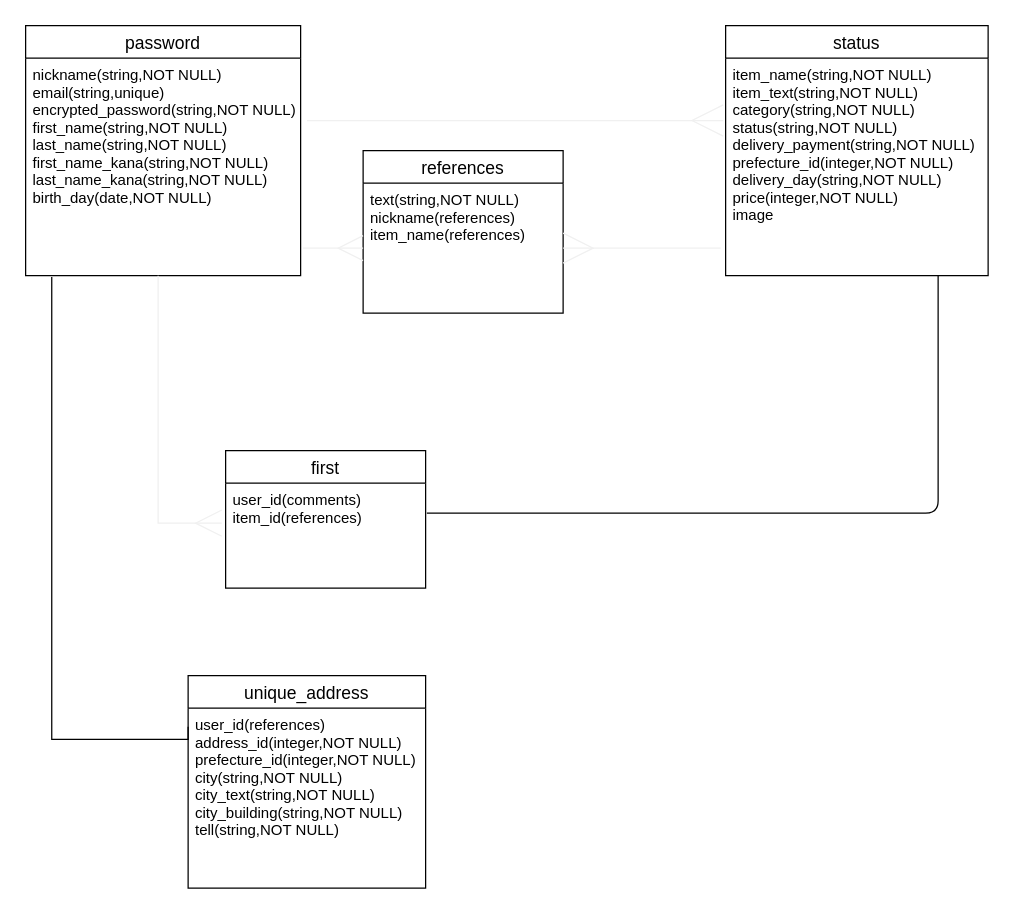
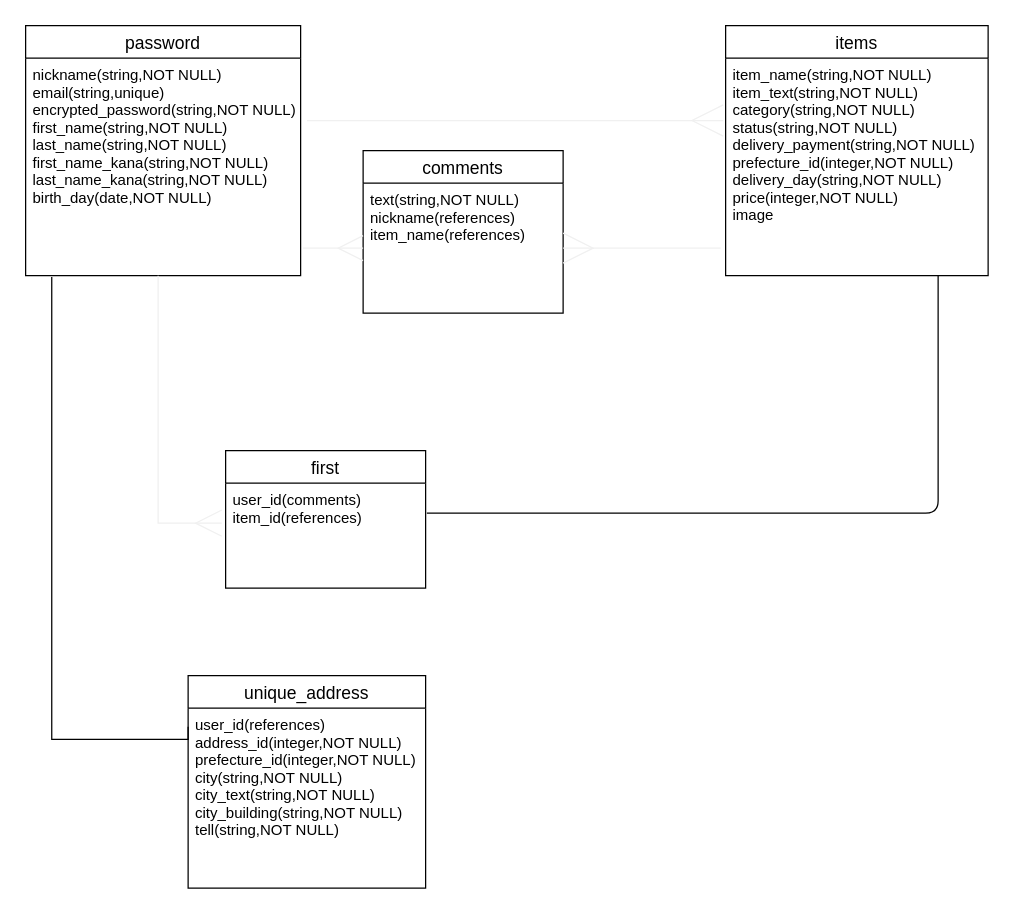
node "status": label "status" -> "items"
node "references": label "references" -> "comments"
